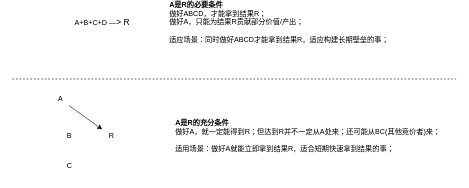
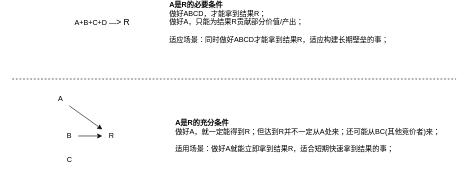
edge "B" -> "R": added
node "C": moved (69, 166) -> (69, 160)
